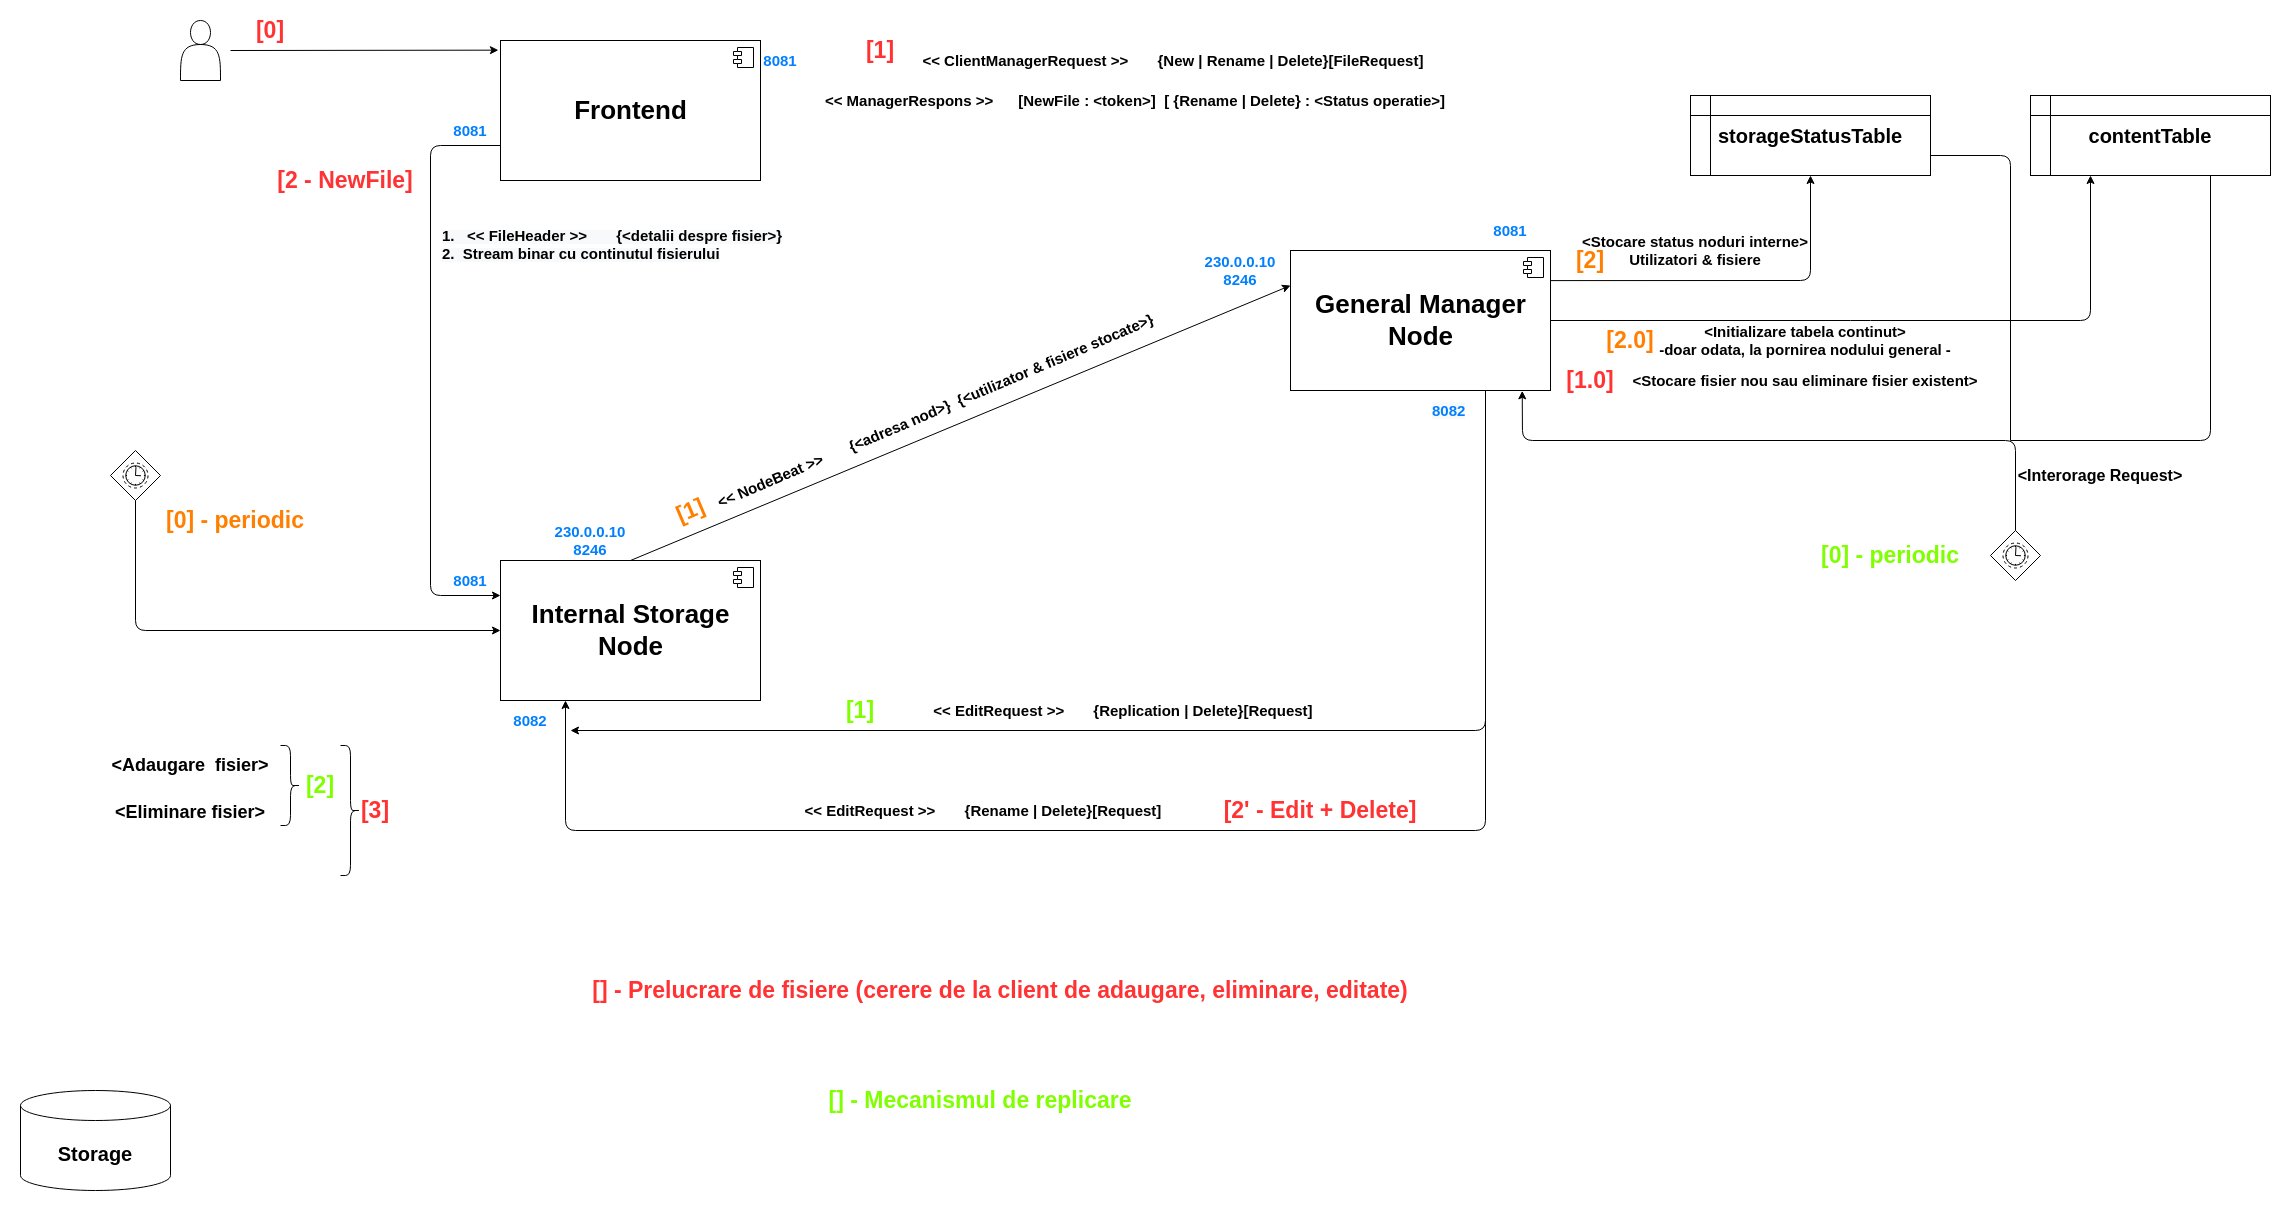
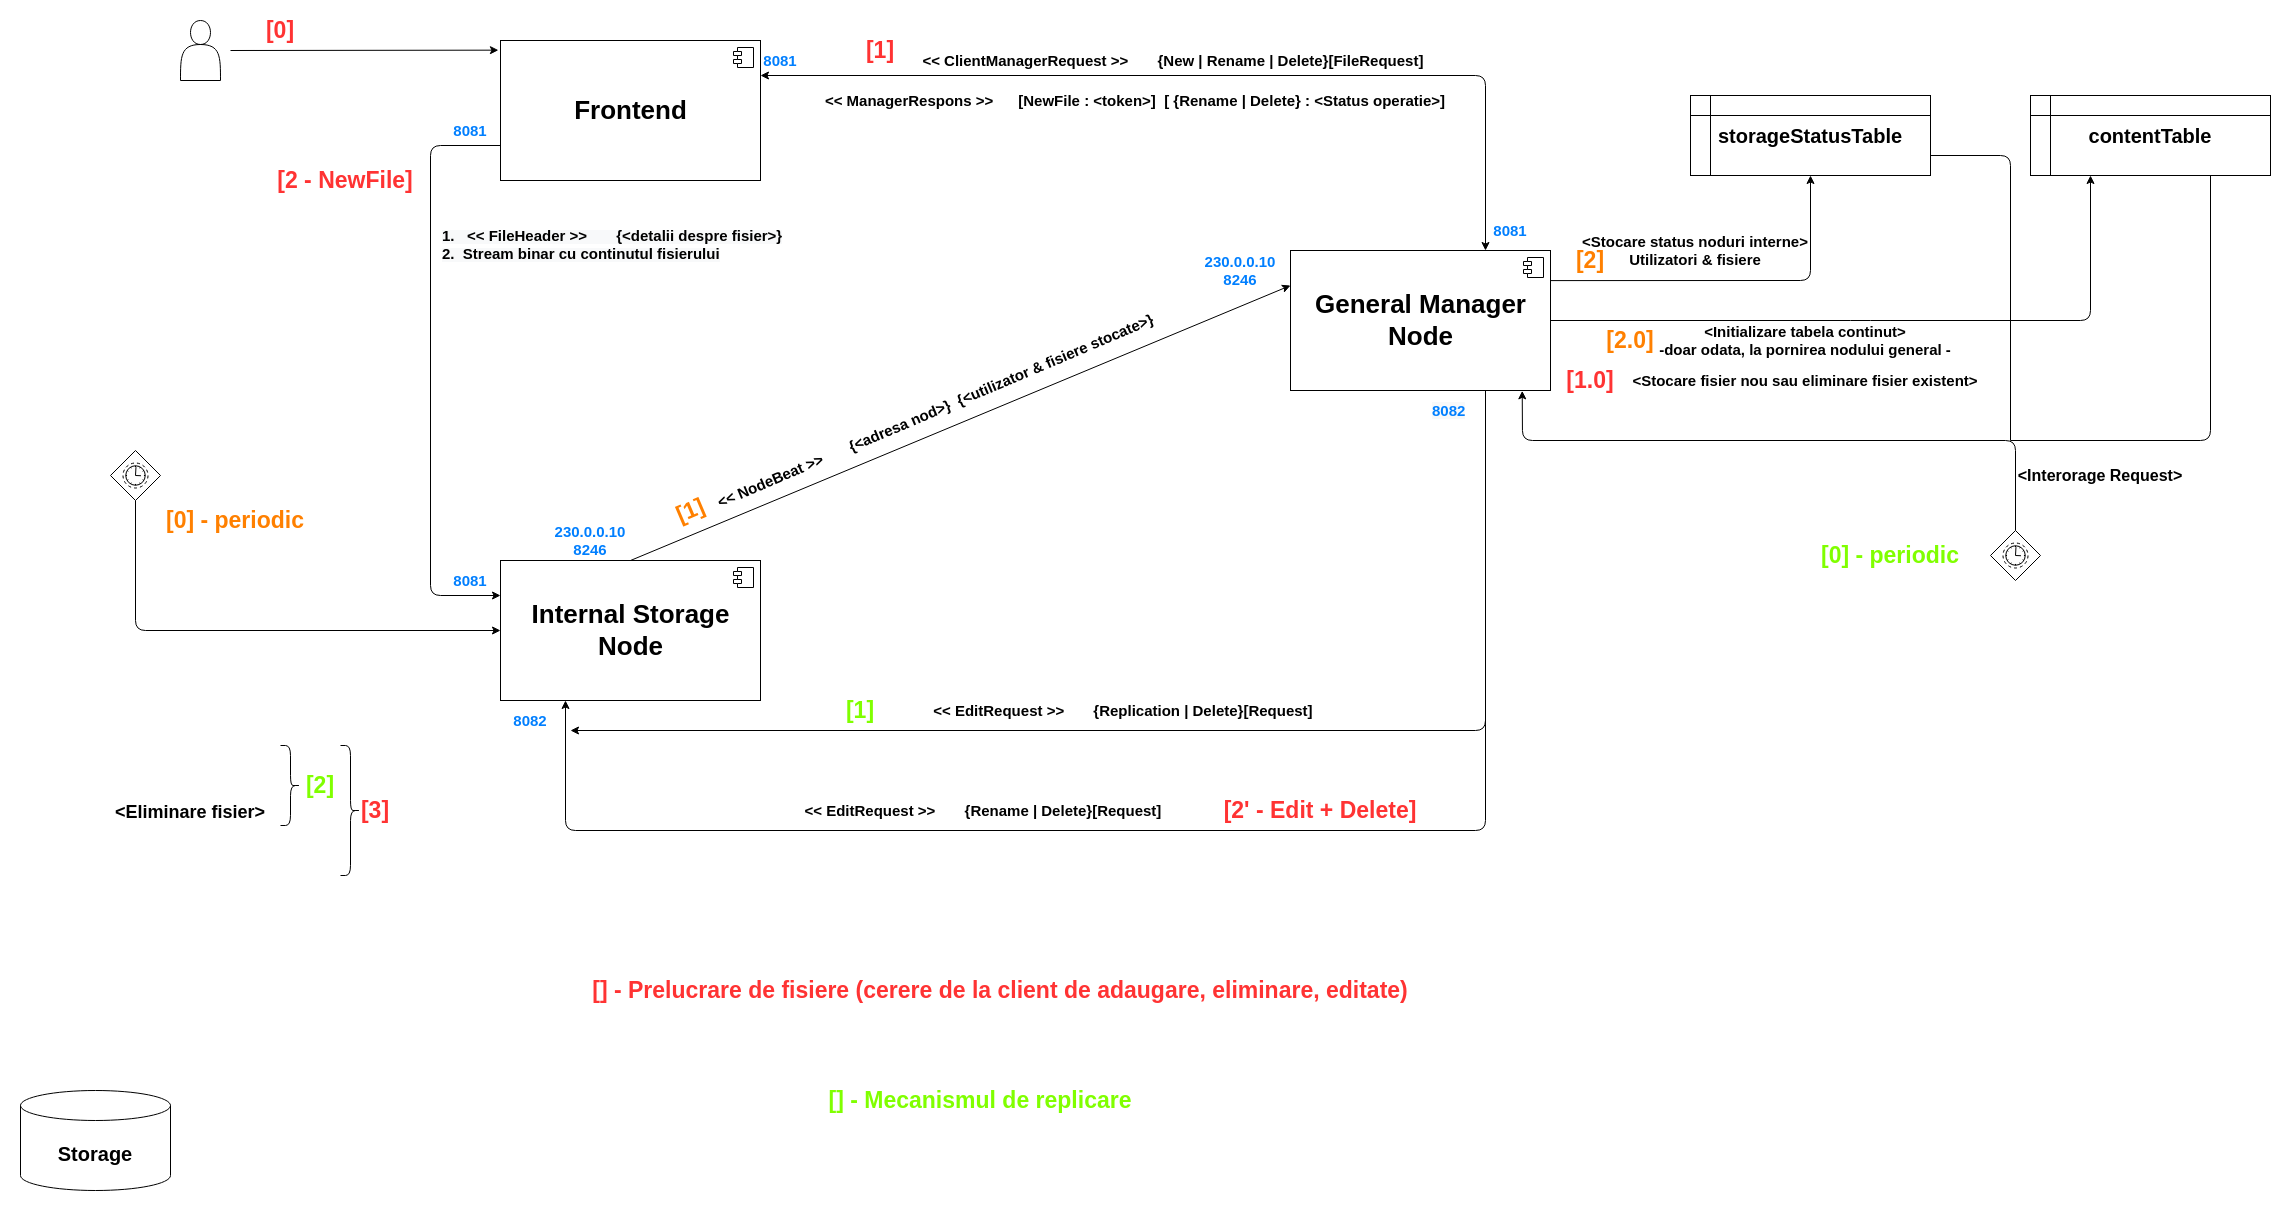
node "[0]": moved (271, 31) -> (281, 31)
edge "Frontend" -- "General Manager Node": added
node "<Adaugare fisier>": removed
